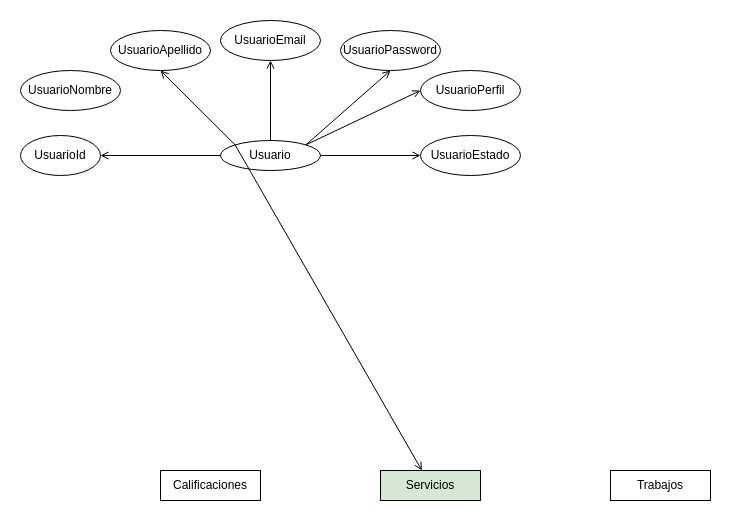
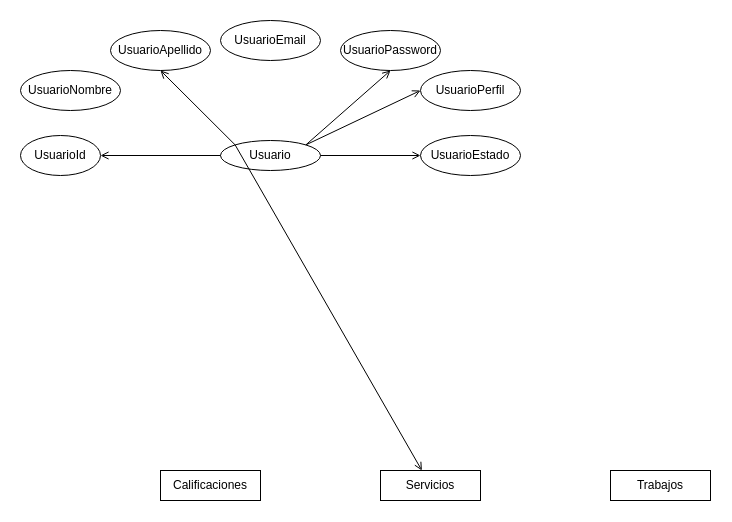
edge "Usuario" -> "UsuarioEmail": removed
node "Servicios": fillcolor #d5e8d4 -> #ffffff
